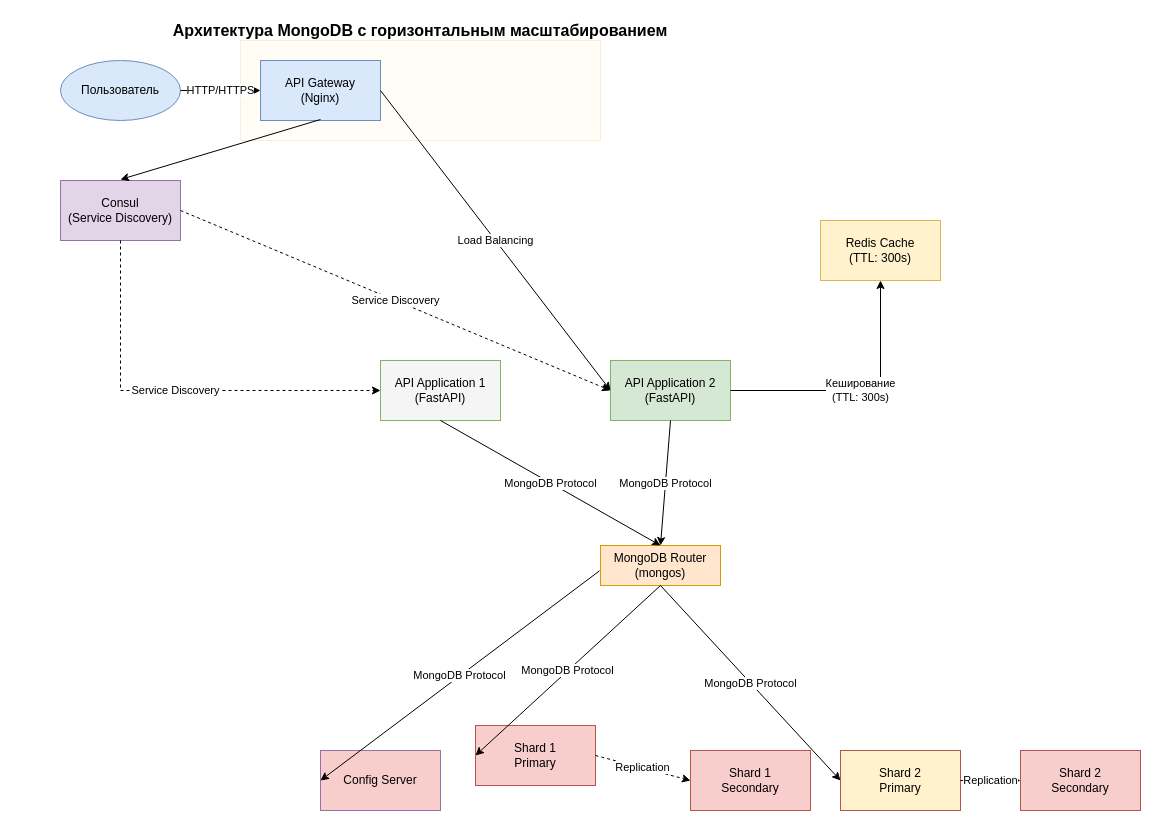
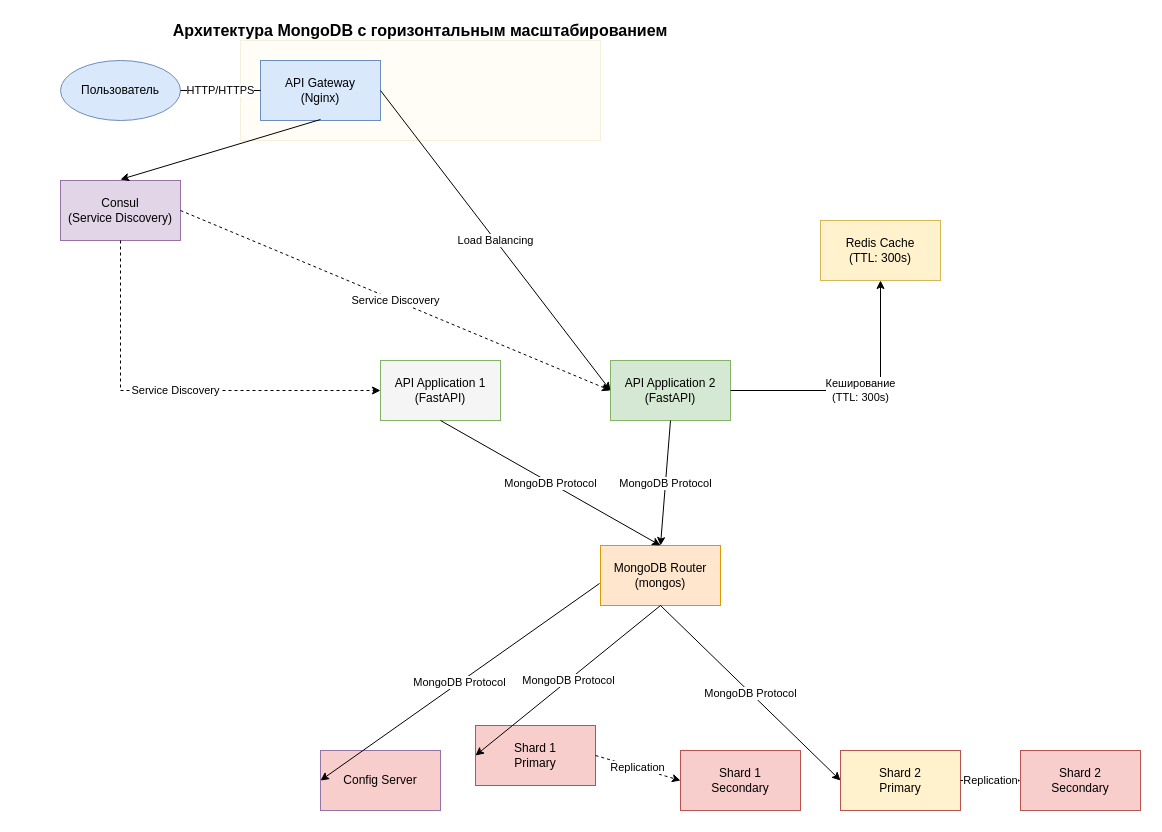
edge "Пользователь" -> "API Gateway (Nginx)": arrowhead classic -> none
node "MongoDB Router (mongos)": size 120x40 -> 120x60
node "Shard 1 Secondary": moved (751, 781) -> (741, 781)
